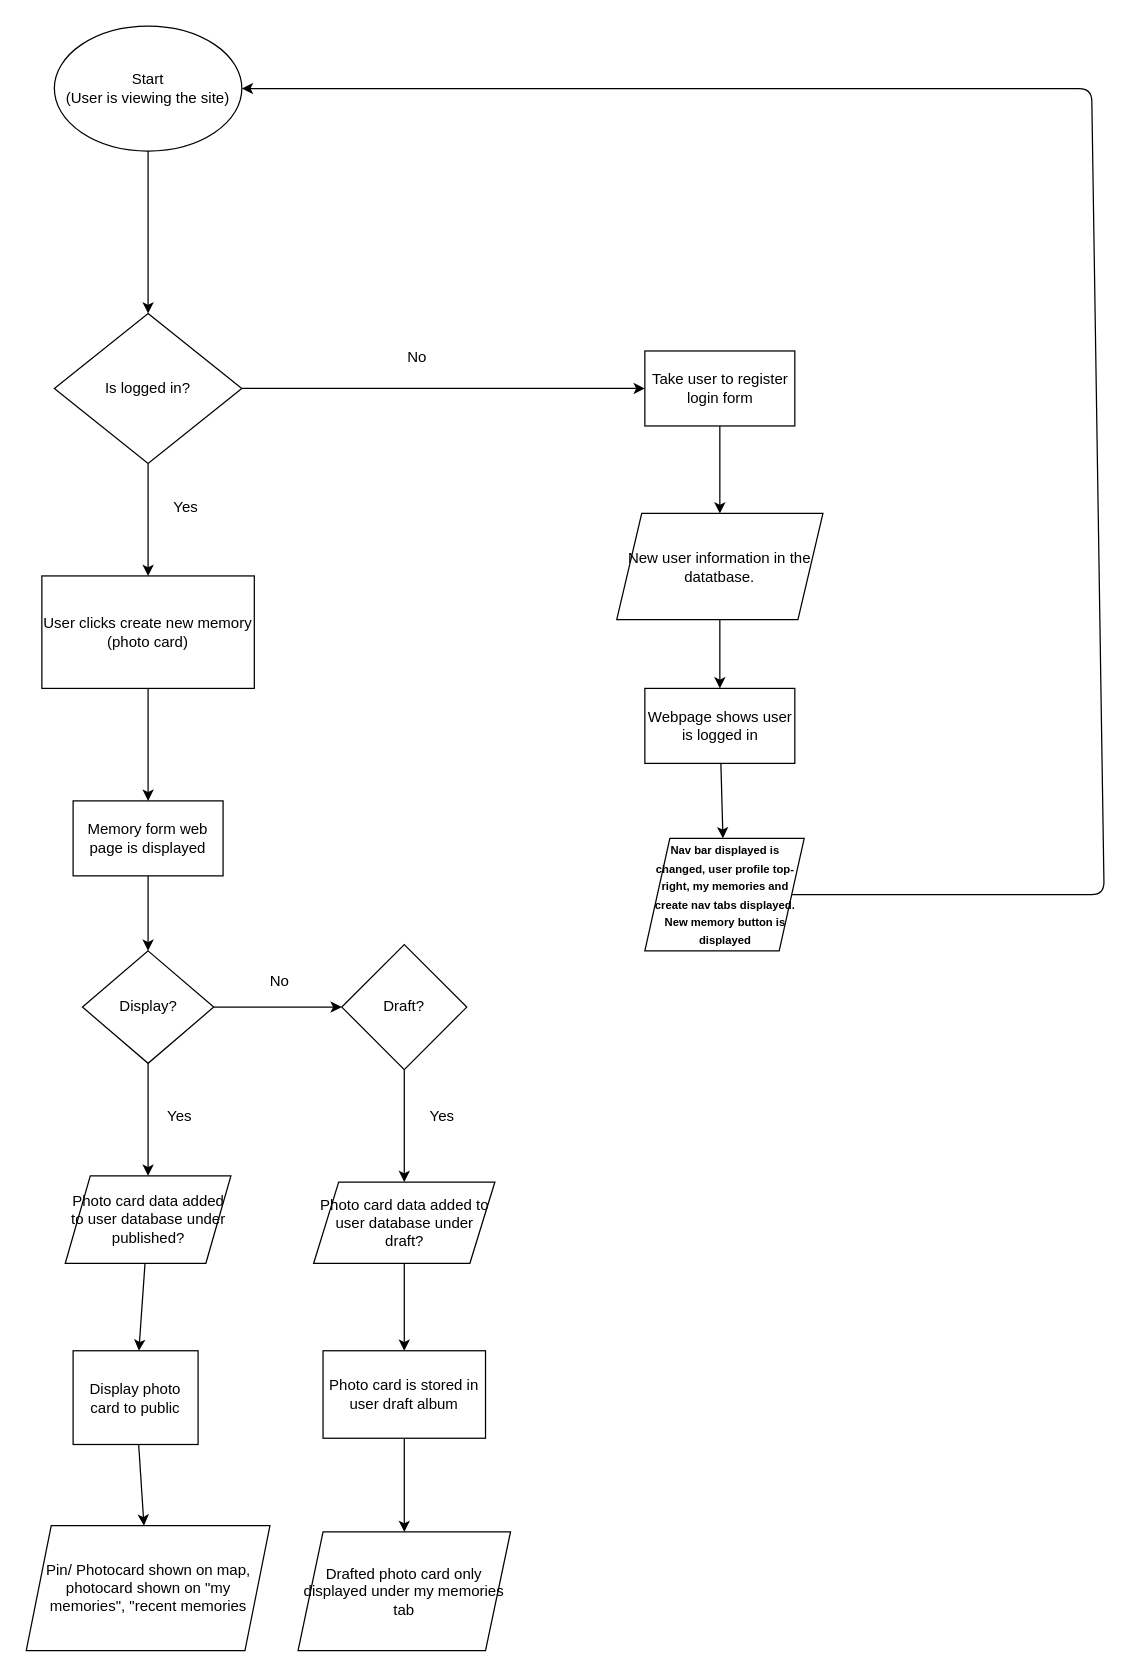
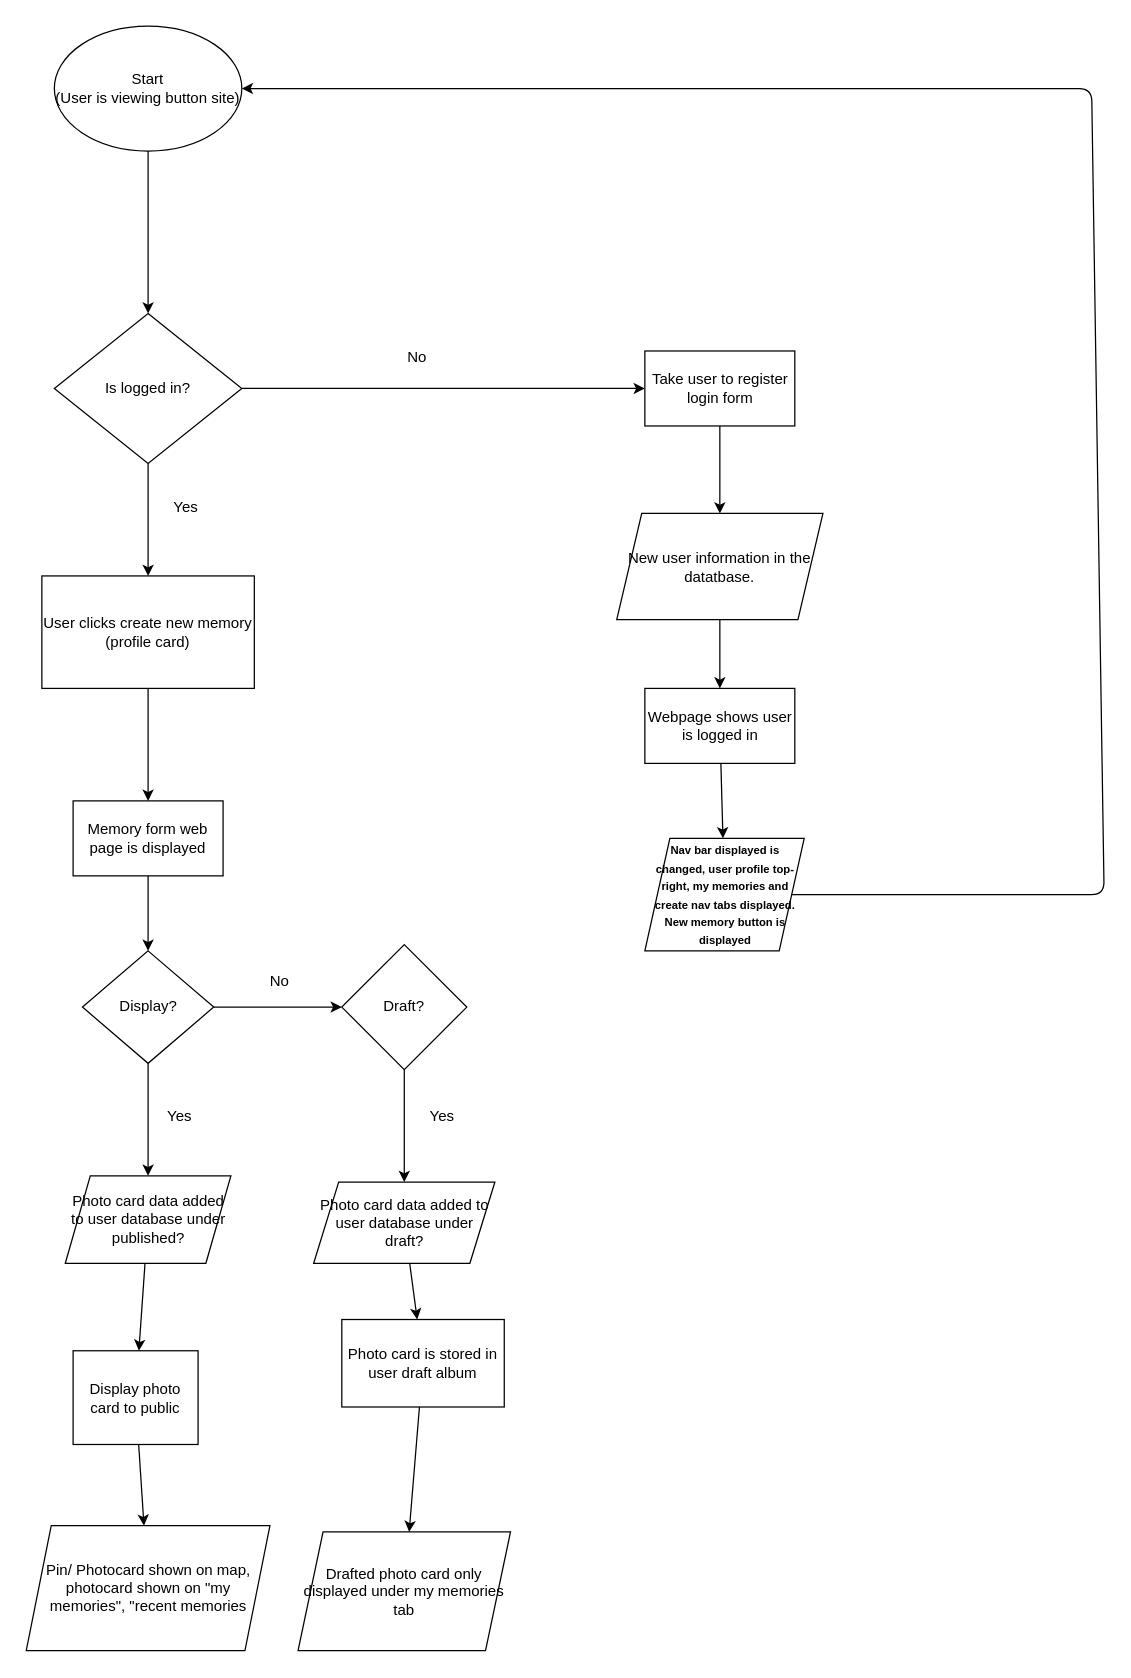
node "Start (User is viewing the site)": label "Start (User is viewing the site)" -> "Start (User is viewing button site)"
node "User clicks create new memory (photo card)": label "User clicks create new memory (photo card)" -> "User clicks create new memory (profile card)"
node "Photo card is stored in user draft album": moved (404, 1394) -> (423, 1363)
